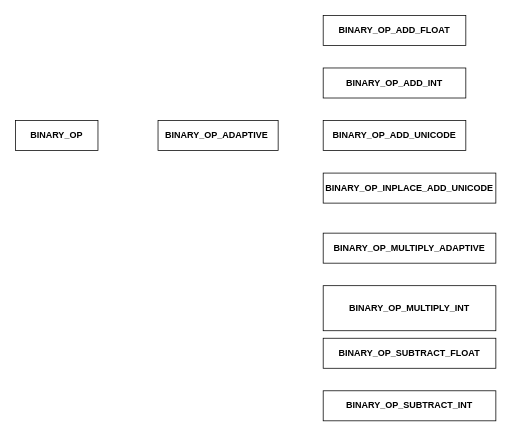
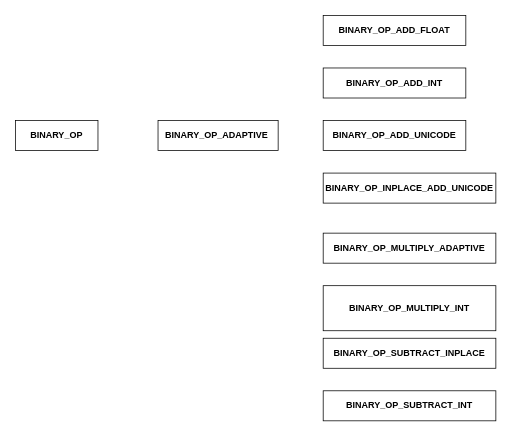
node "BINARY_OP_SUBTRACT_FLOAT": label "BINARY_OP_SUBTRACT_FLOAT" -> "BINARY_OP_SUBTRACT_INPLACE"
